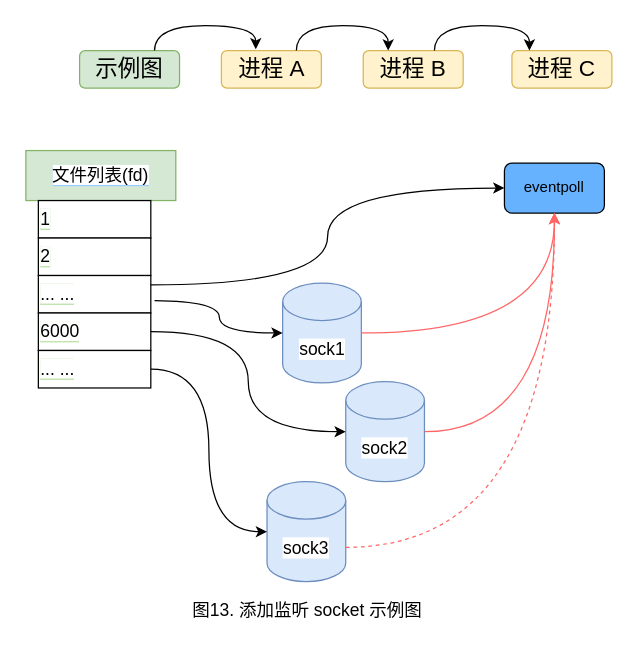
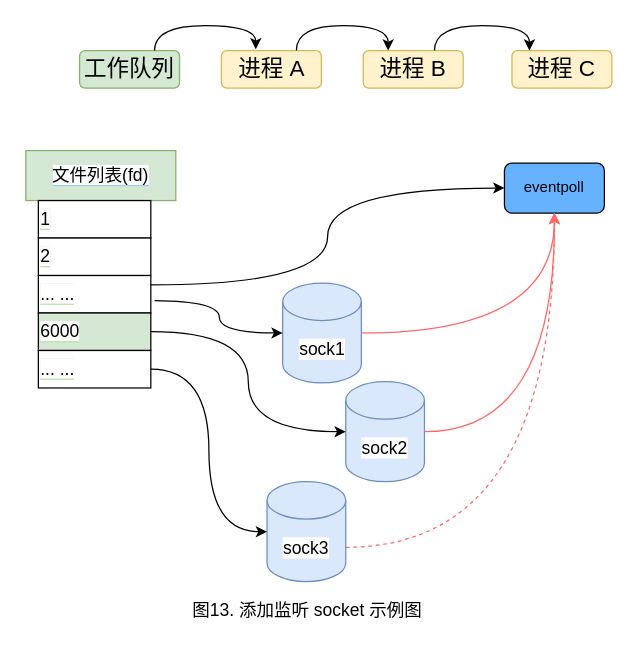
node "示例图": label "示例图" -> "工作队列"
node "6000": fillcolor #ffffff -> #d5e8d4
